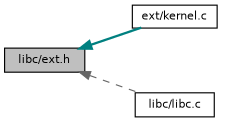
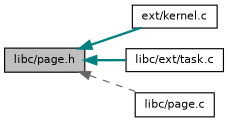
node "libc/ext.h": label "libc/ext.h" -> "libc/page.h"
node "libc/ext/task.c": added
node "libc/libc.c": label "libc/libc.c" -> "libc/page.c"
